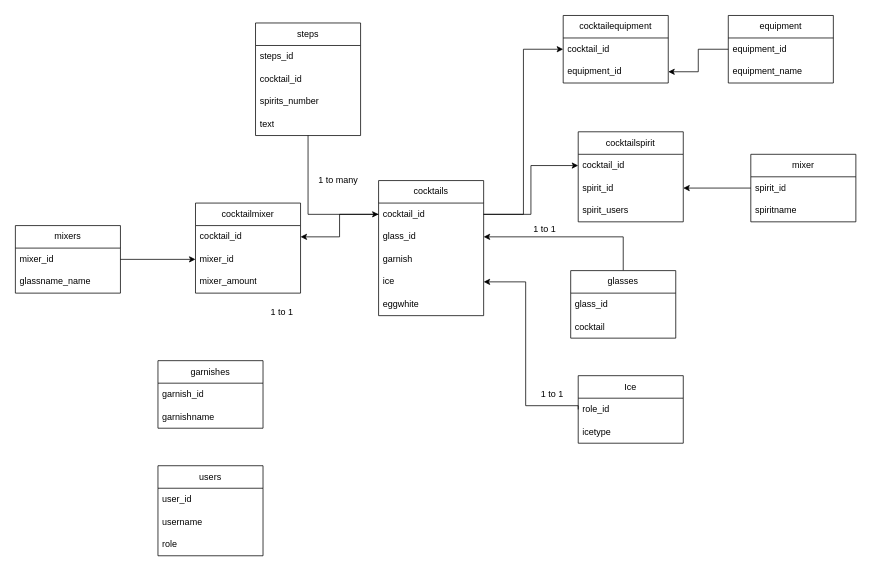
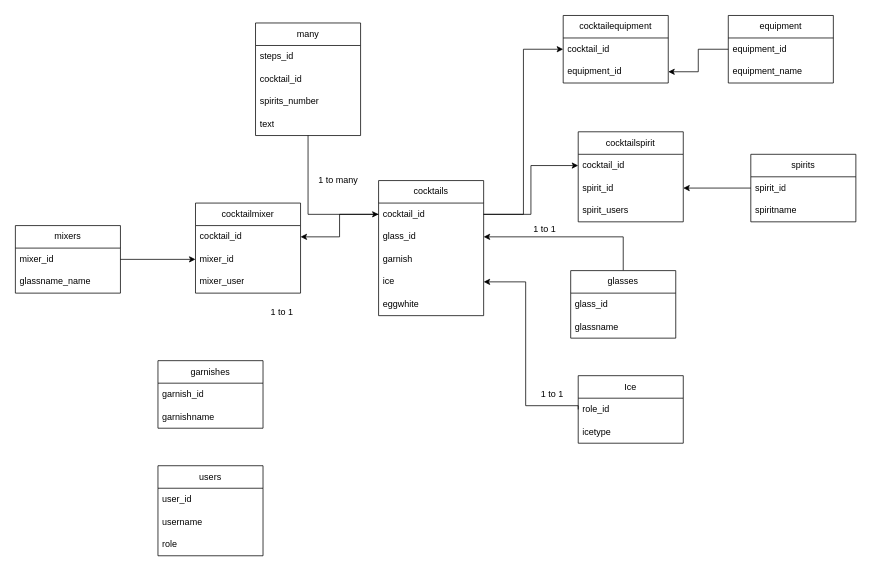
node "steps": label "steps" -> "many"
node "mixer": label "mixer" -> "spirits"
node "mixer_amount": label "mixer_amount" -> "mixer_user"
node "cocktail": label "cocktail" -> "glassname"
